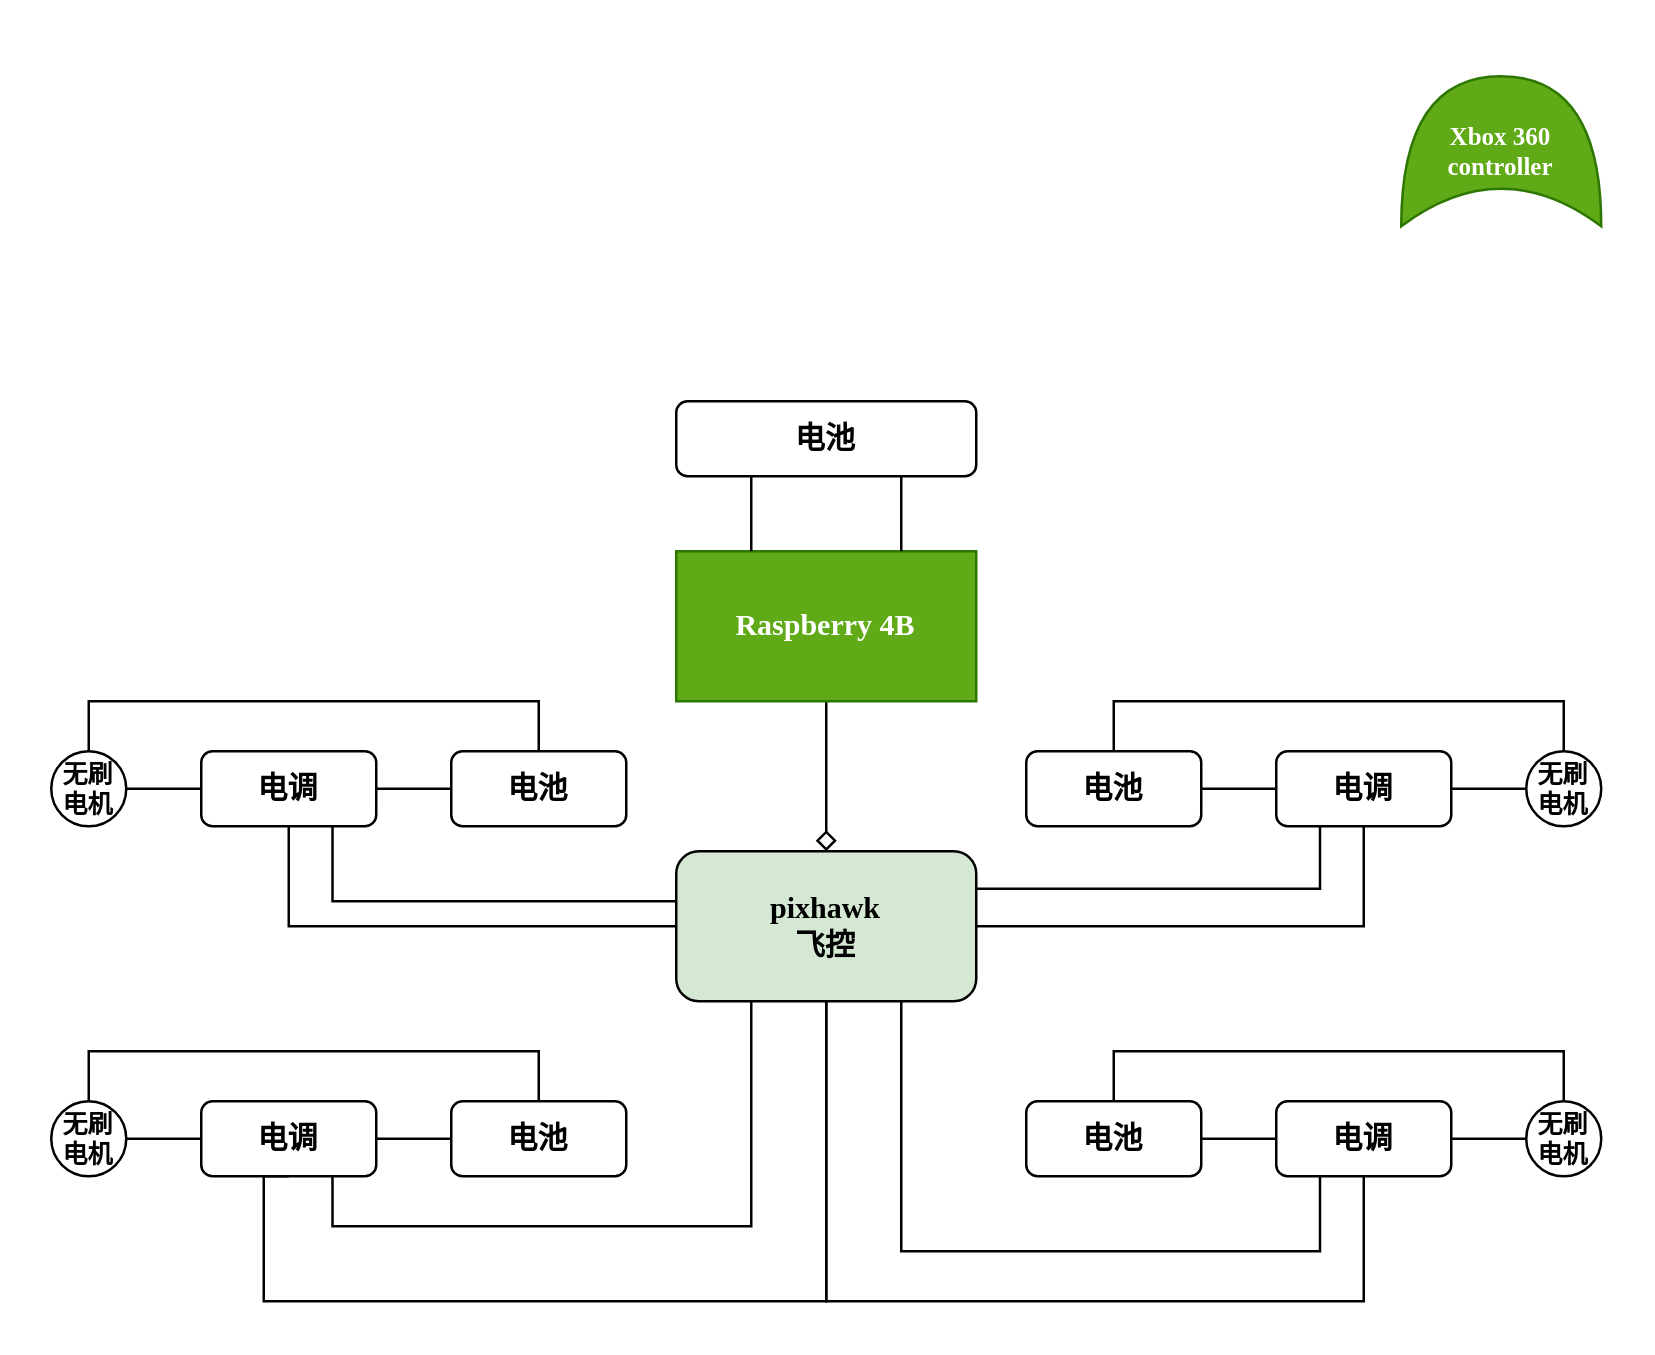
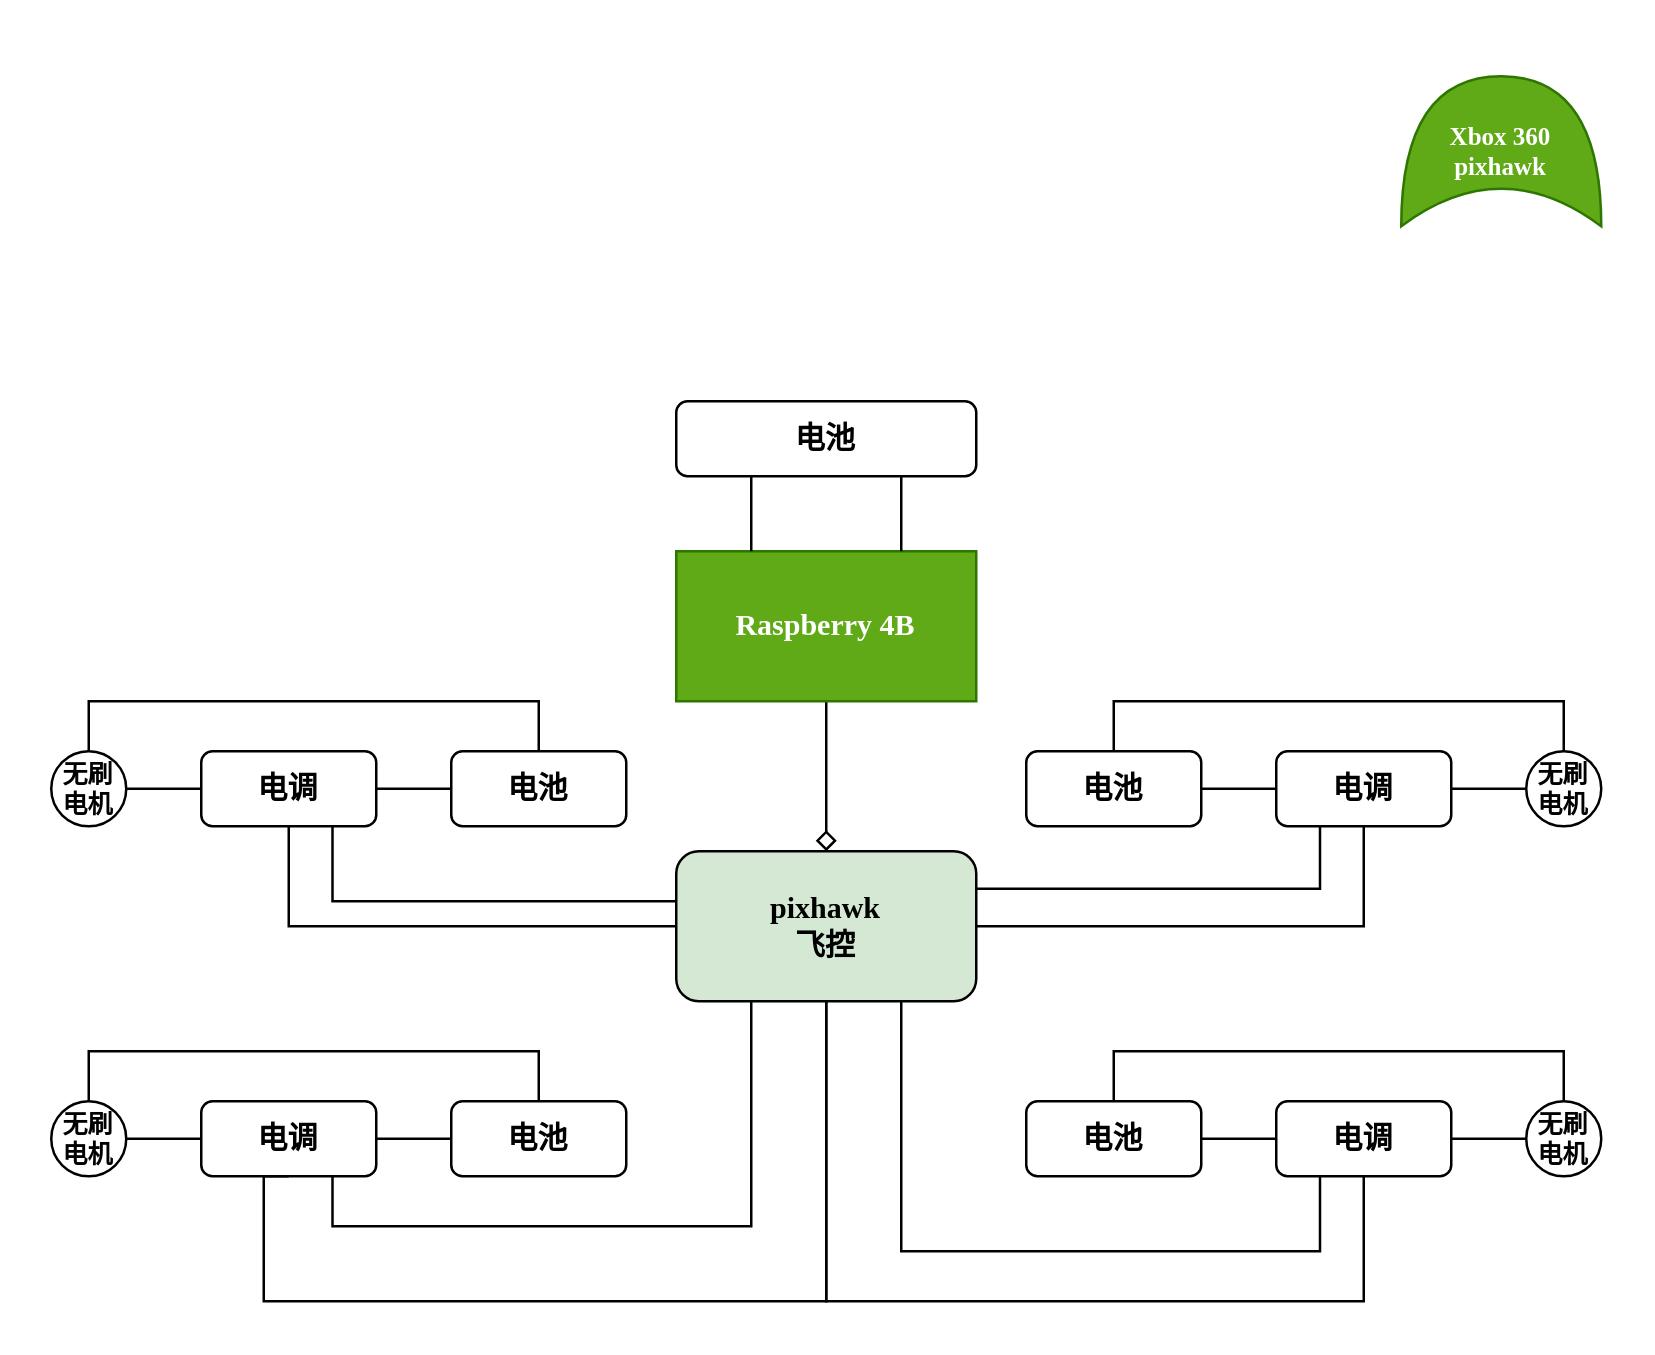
node "Xbox 360 controller": label "Xbox 360 controller" -> "Xbox 360 pixhawk"
